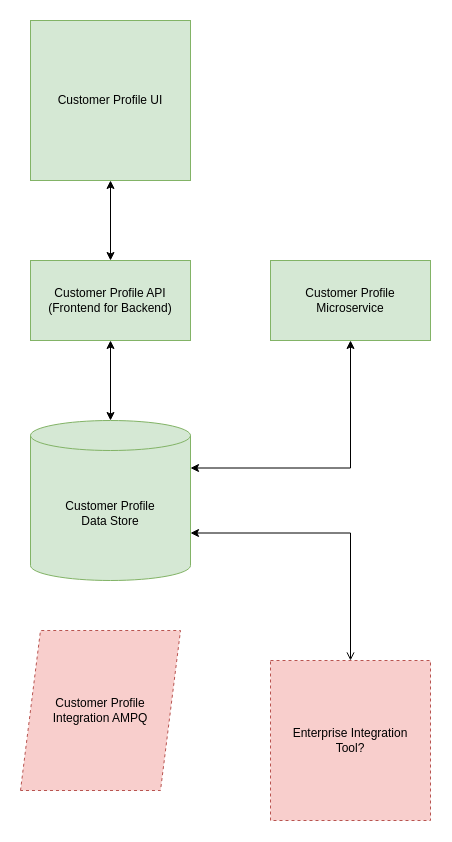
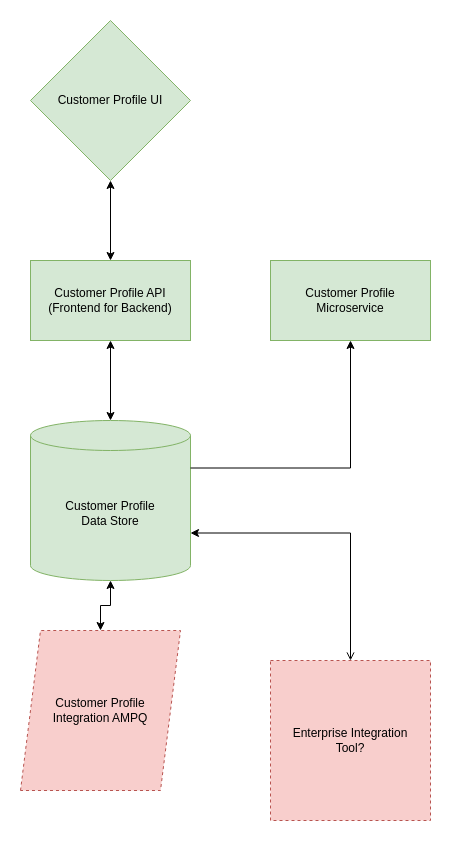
node "Customer Profile UI": shape rectangle -> diamond
edge "Customer Profile Microservice" -- "Customer Profile Data Store": arrowhead classic -> none
edge "Customer Profile Data Store" -- "Customer Profile Integration AMPQ": added
